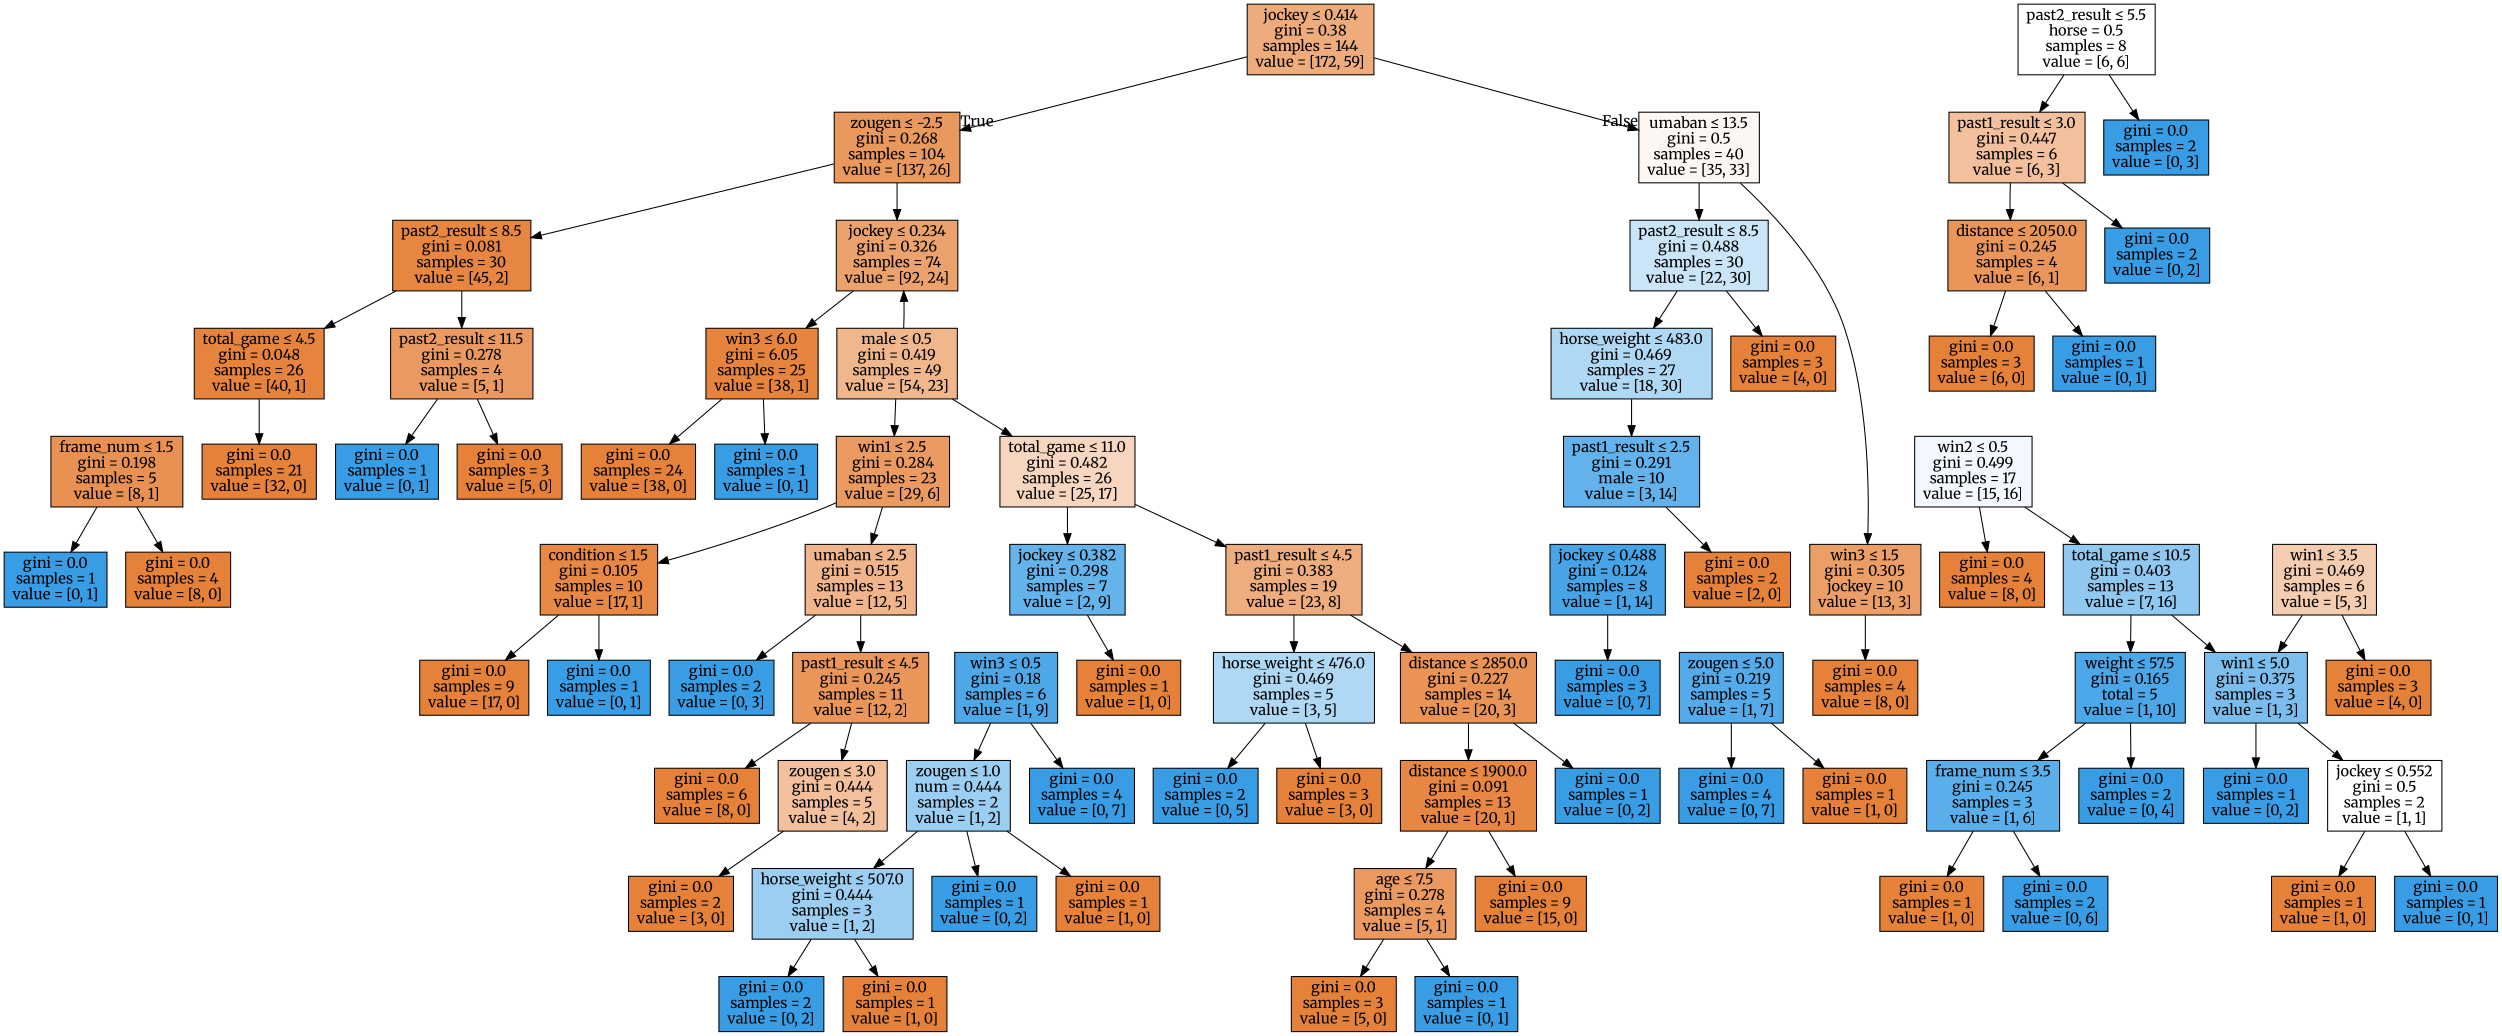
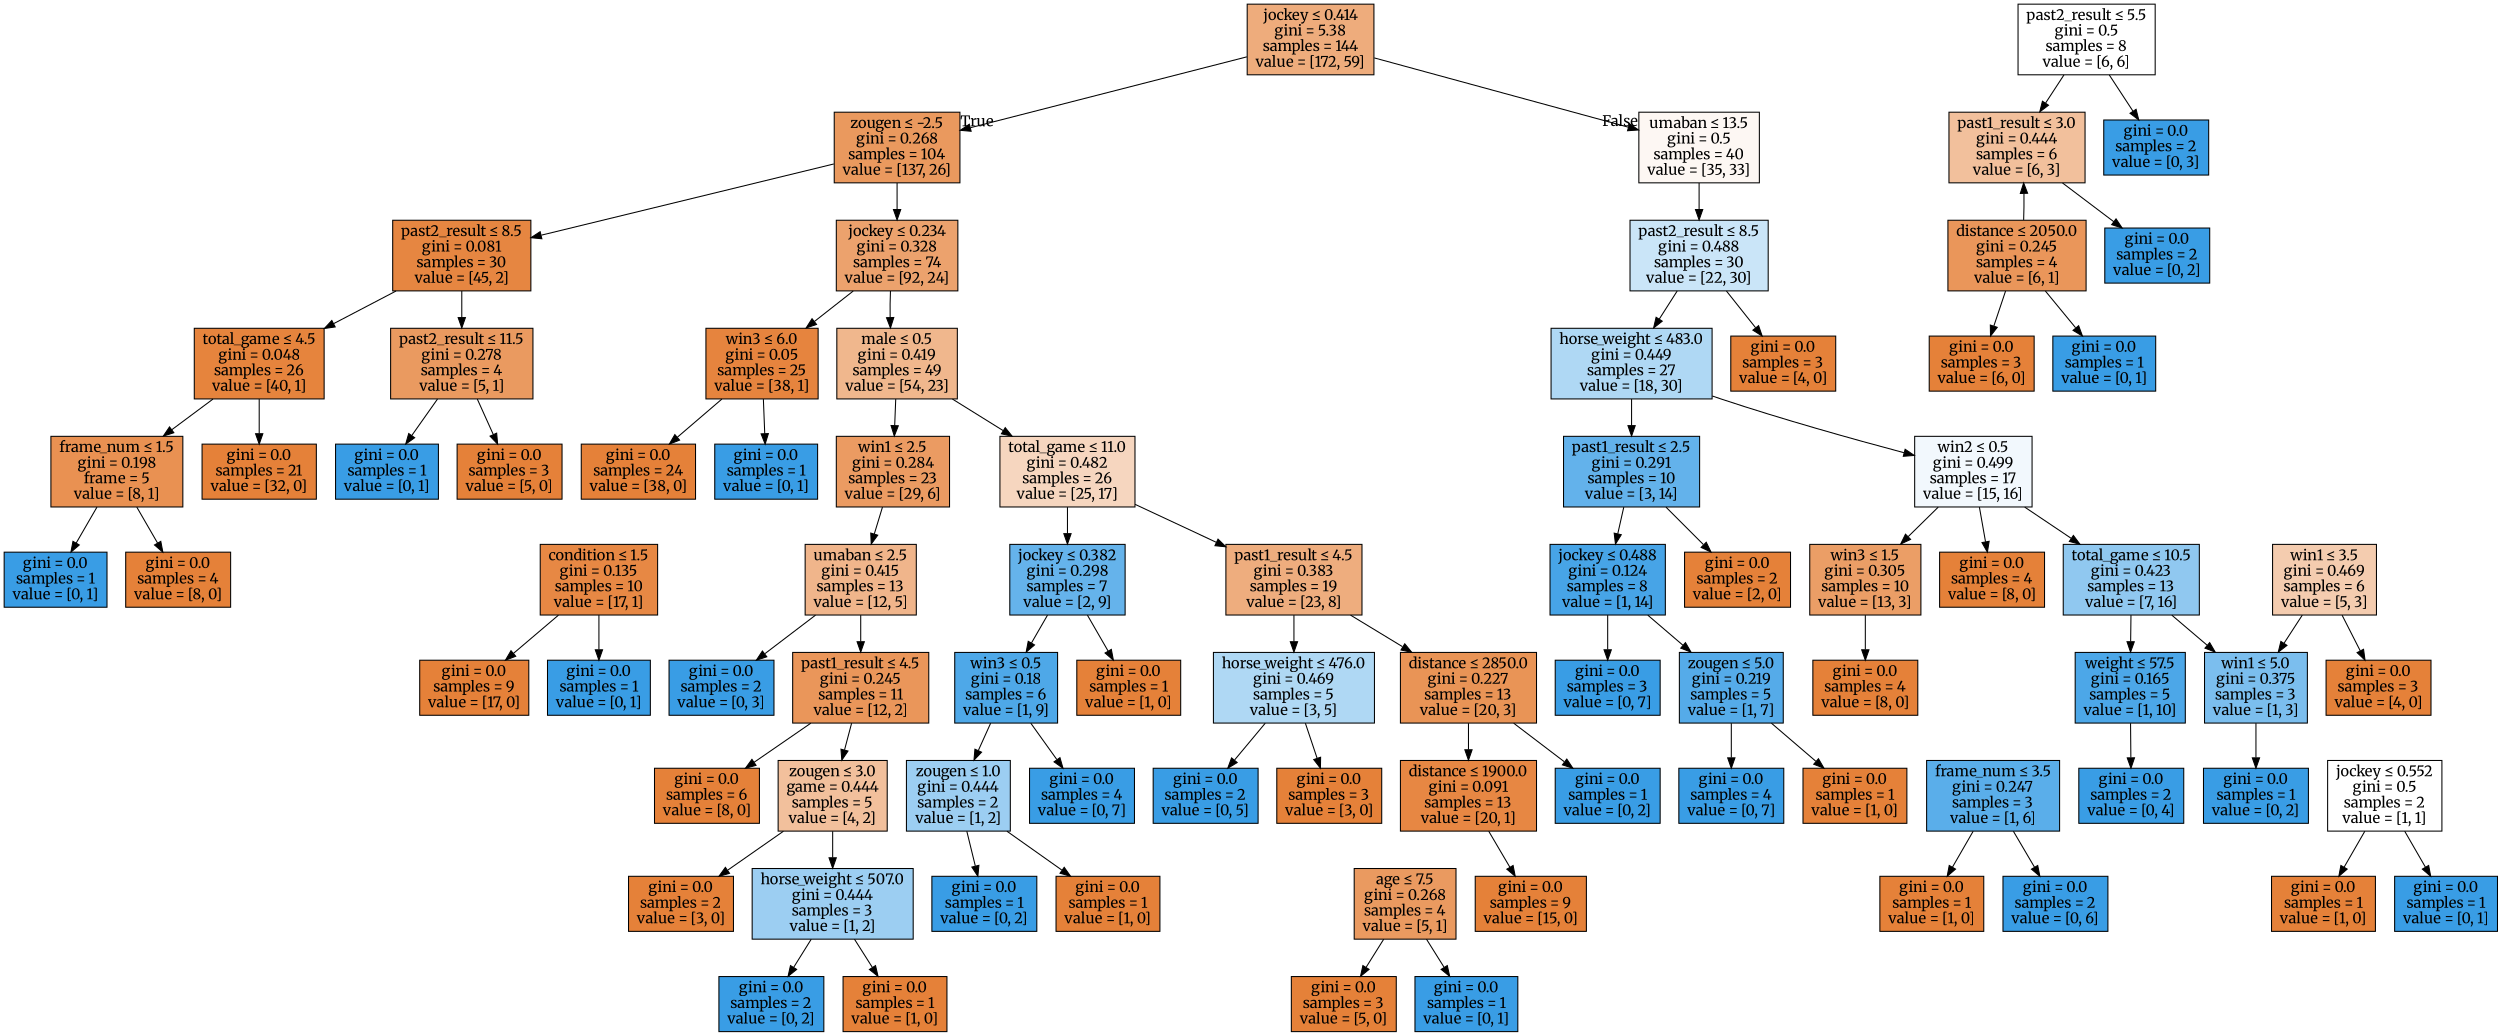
node "jockey ≤ 0.414": text "gini = 0.38" -> "gini = 5.38"
node "past2_result ≤ 5.5": text "horse = 0.5" -> "gini = 0.5"
node "past1_result ≤ 3.0": text "gini = 0.447" -> "gini = 0.444"
edge "past1_result ≤ 3.0" -> "distance ≤ 2050.0": reversed
node "jockey ≤ 0.234": text "gini = 0.326" -> "gini = 0.328"
edge "male ≤ 0.5" -> "jockey ≤ 0.234": reversed
edge "umaban ≤ 13.5" -> "win3 ≤ 1.5": now "win2 ≤ 0.5" -> "win3 ≤ 1.5"
node "win3 ≤ 6.0": text "gini = 6.05" -> "gini = 0.05"
node "horse_weight ≤ 483.0": text "gini = 0.469" -> "gini = 0.449"
edge "total_game ≤ 4.5" -> "frame_num ≤ 1.5": added
edge "horse_weight ≤ 483.0" -> "win2 ≤ 0.5": added
node "frame_num ≤ 1.5": text "samples = 5" -> "frame = 5"
node "past1_result ≤ 2.5": text "male = 10" -> "samples = 10"
edge "past1_result ≤ 2.5" -> "jockey ≤ 0.488": added
edge "win1 ≤ 2.5" -> "condition ≤ 1.5": removed
node "condition ≤ 1.5": text "gini = 0.105" -> "gini = 0.135"
node "umaban ≤ 2.5": text "gini = 0.515" -> "gini = 0.415"
node "total_game ≤ 10.5": text "gini = 0.403" -> "gini = 0.423"
node "win3 ≤ 1.5": text "jockey = 10" -> "samples = 10"
edge "jockey ≤ 0.382" -> "win3 ≤ 0.5": added
edge "jockey ≤ 0.488" -> "zougen ≤ 5.0": added
node "distance ≤ 2850.0": text "samples = 14" -> "samples = 13"
node "weight ≤ 57.5": text "total = 5" -> "samples = 5"
edge "weight ≤ 57.5" -> "frame_num ≤ 3.5": removed
edge "win1 ≤ 5.0" -> "jockey ≤ 0.552": removed
node "zougen ≤ 3.0": text "gini = 0.444" -> "game = 0.444"
node "zougen ≤ 1.0": text "num = 0.444" -> "gini = 0.444"
node "frame_num ≤ 3.5": text "gini = 0.245" -> "gini = 0.247"
edge "distance ≤ 1900.0" -> "age ≤ 7.5": removed
edge "zougen ≤ 1.0" -> "horse_weight ≤ 507.0": now "zougen ≤ 3.0" -> "horse_weight ≤ 507.0"
node "age ≤ 7.5": text "gini = 0.278" -> "gini = 0.268"
